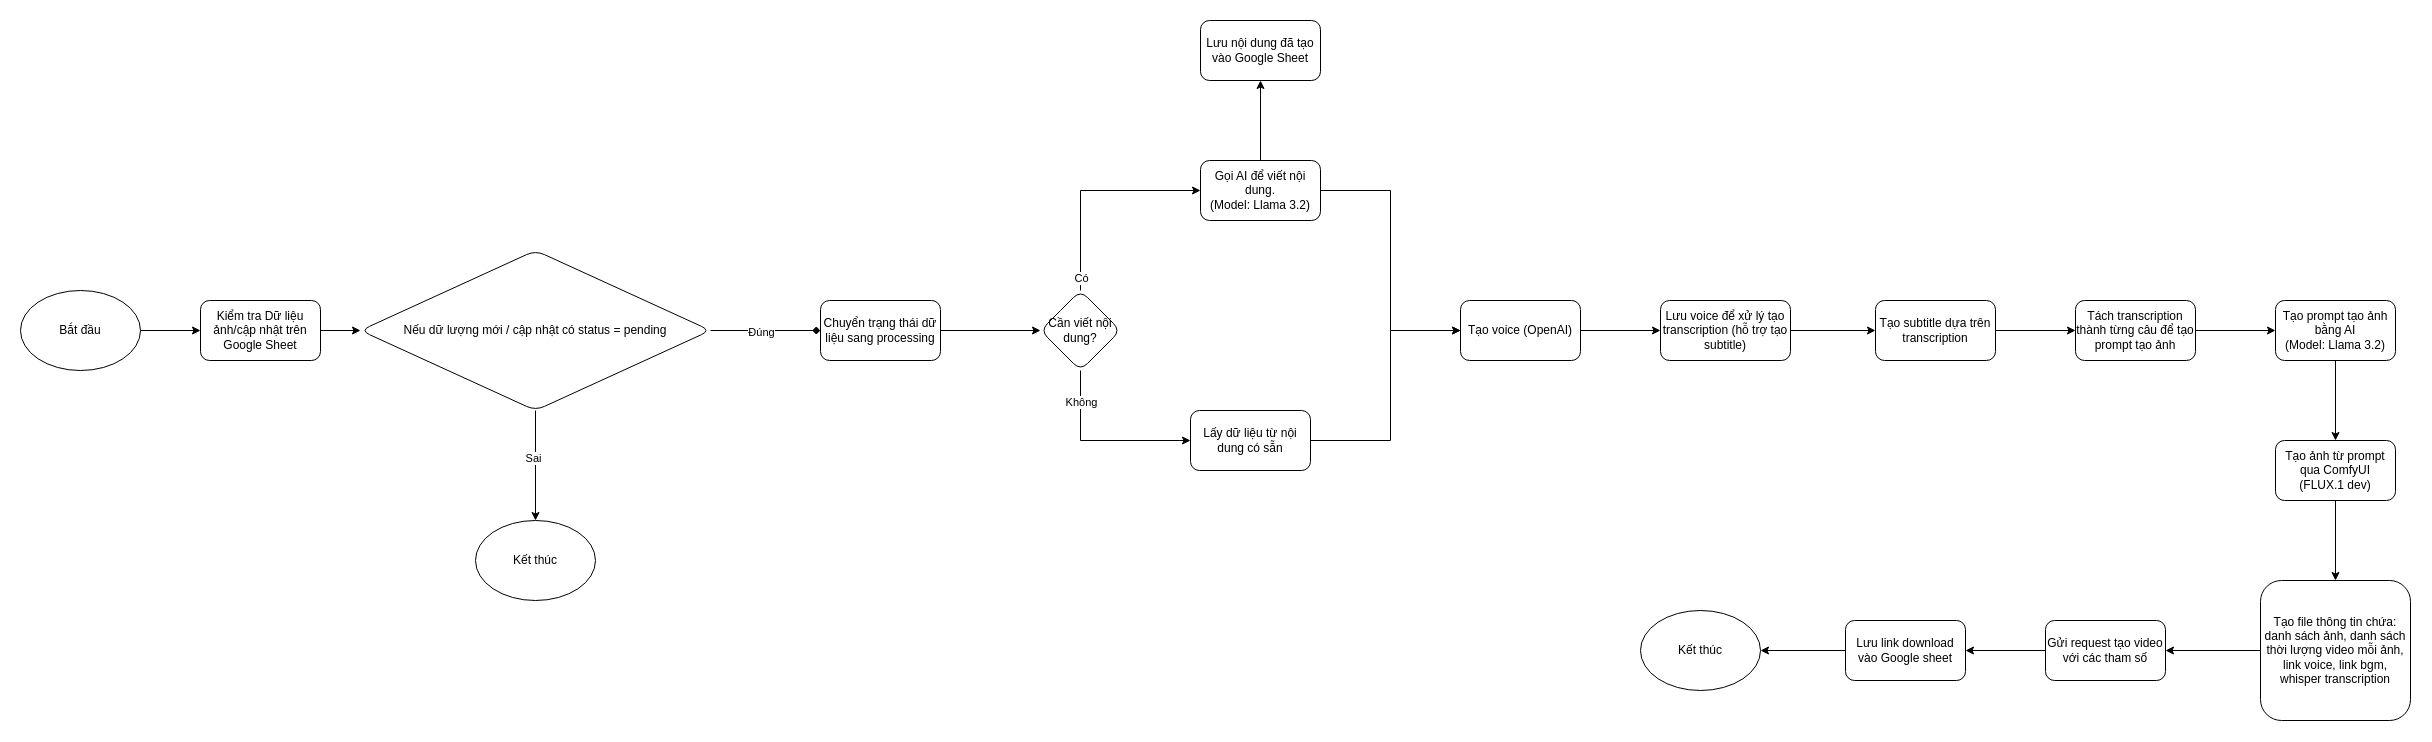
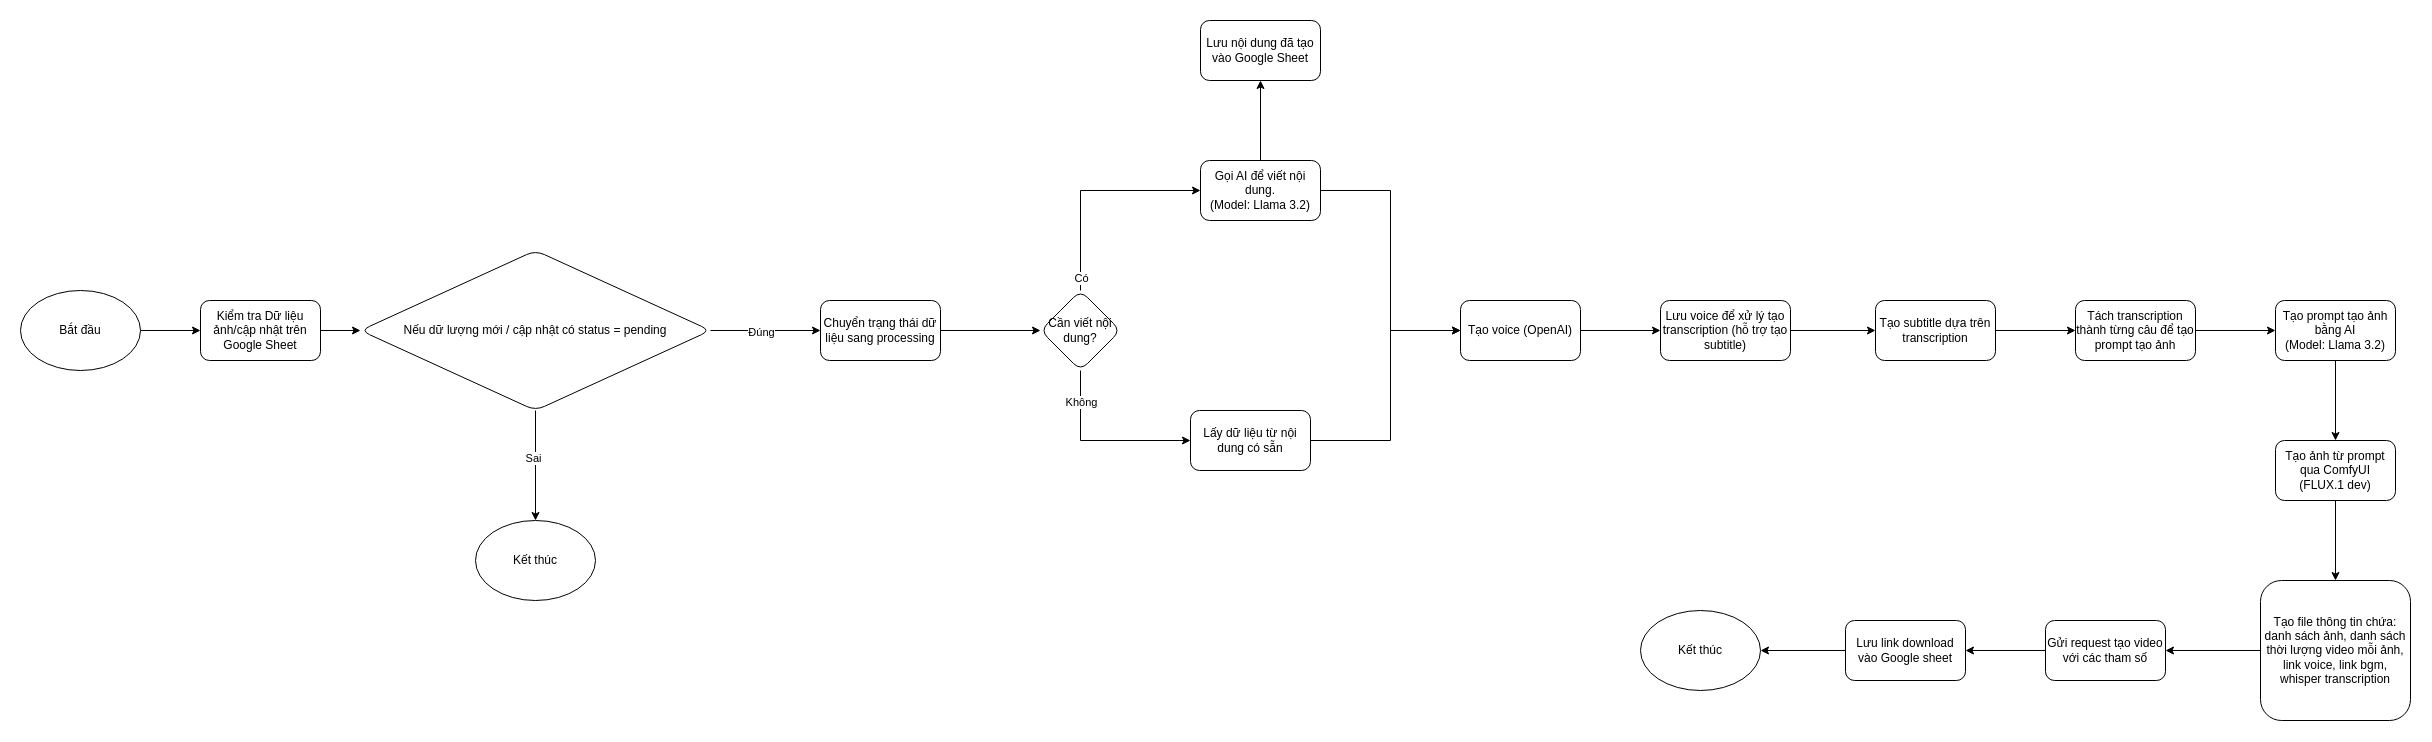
edge "Nếu dữ lượng mới / cập nhật có status = pending" -> "Chuyển trạng thái dữ liệu sang processing": arrowhead diamond -> classic
